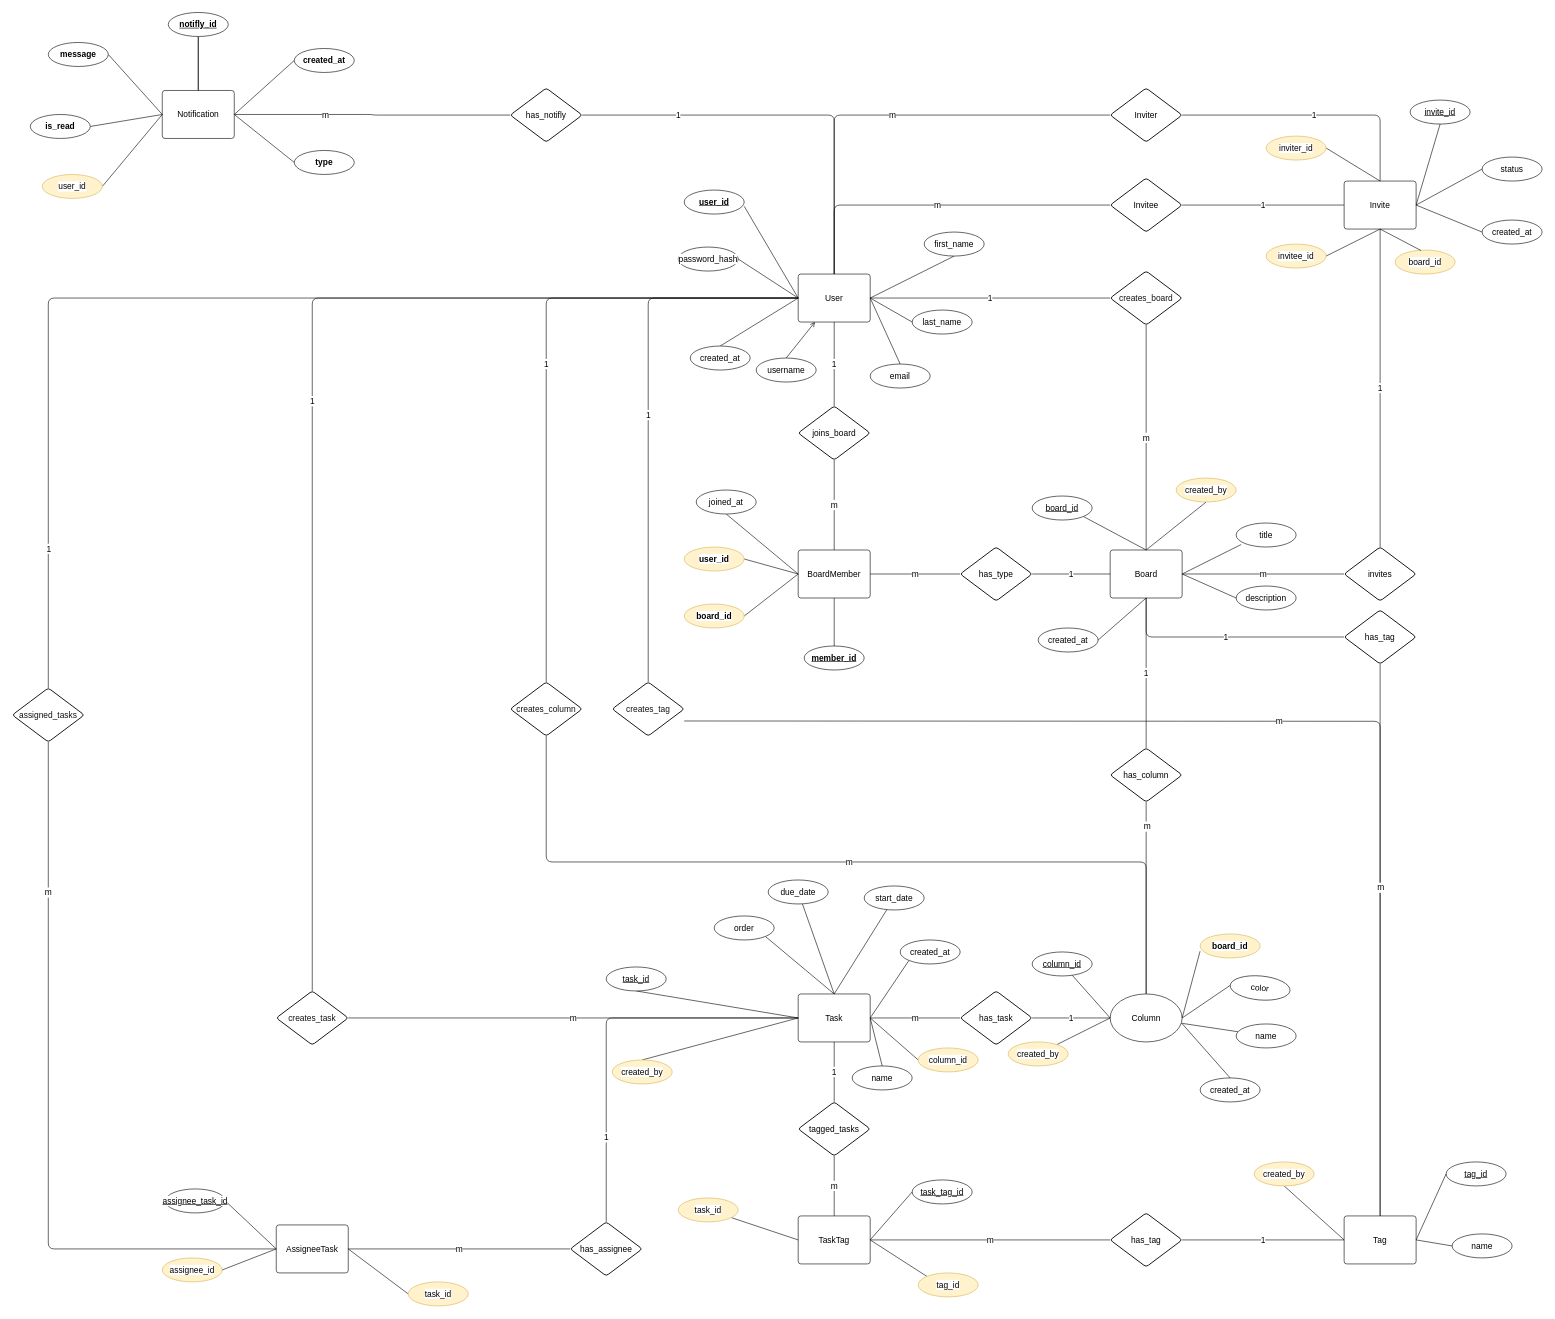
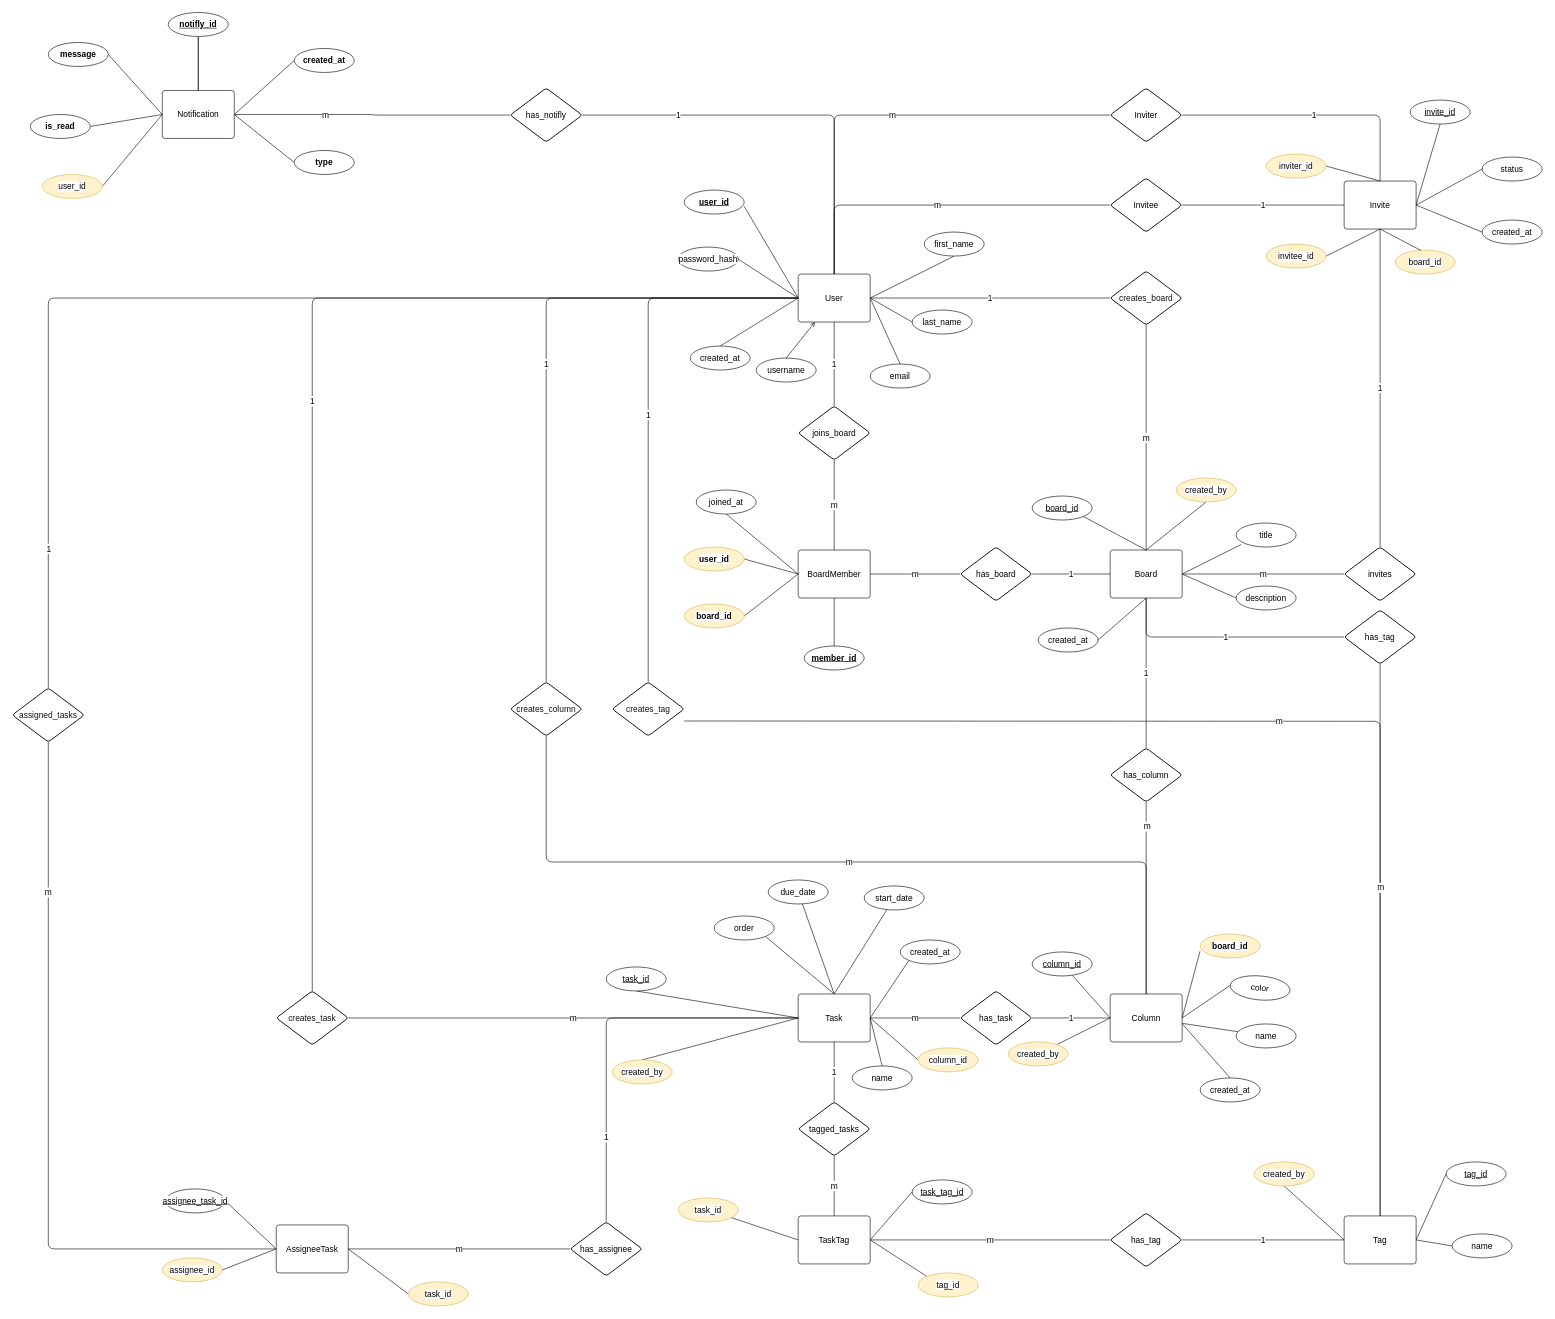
node "inviter_id": moved (1296, 148) -> (1296, 166)
node "has_type": label "has_type" -> "has_board"
node "Column": shape ellipse -> rounded rectangle
